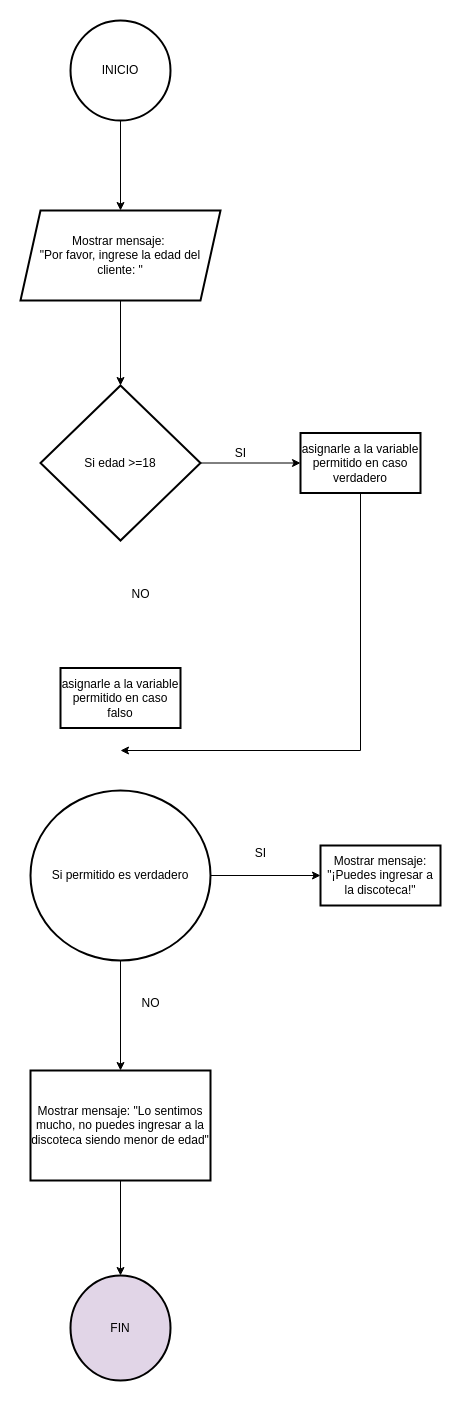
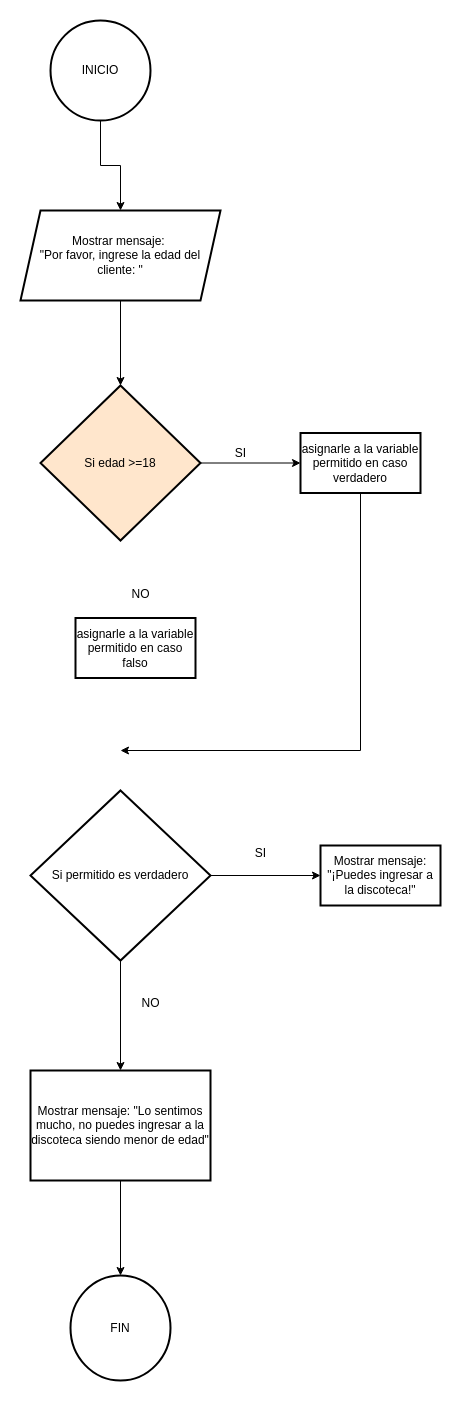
node "INICIO": moved (121, 71) -> (101, 71)
node "Si edad >=18": fillcolor #ffffff -> #ffe6cc
node "asignarle a la variable permitido en caso falso": moved (121, 698) -> (136, 648)
node "Si permitido es verdadero": shape ellipse -> diamond
node "FIN": fillcolor #e1d5e7 -> #ffffff
